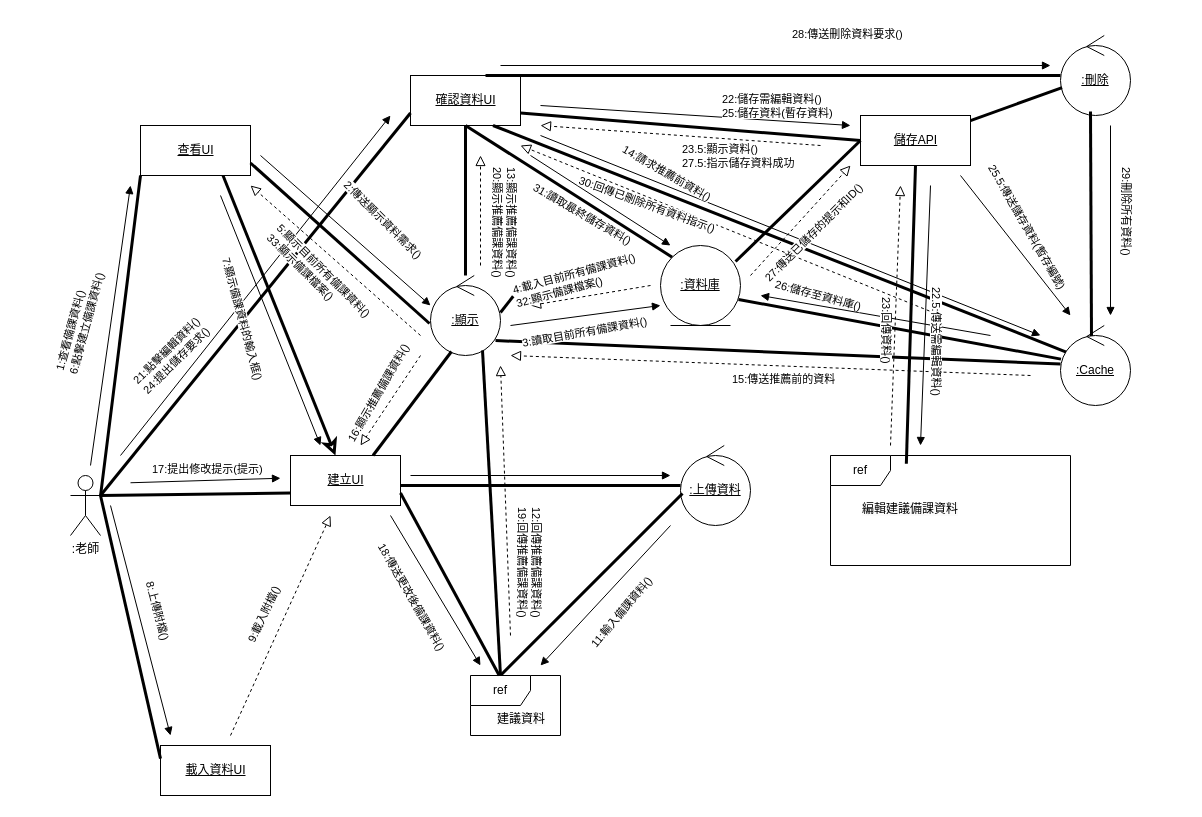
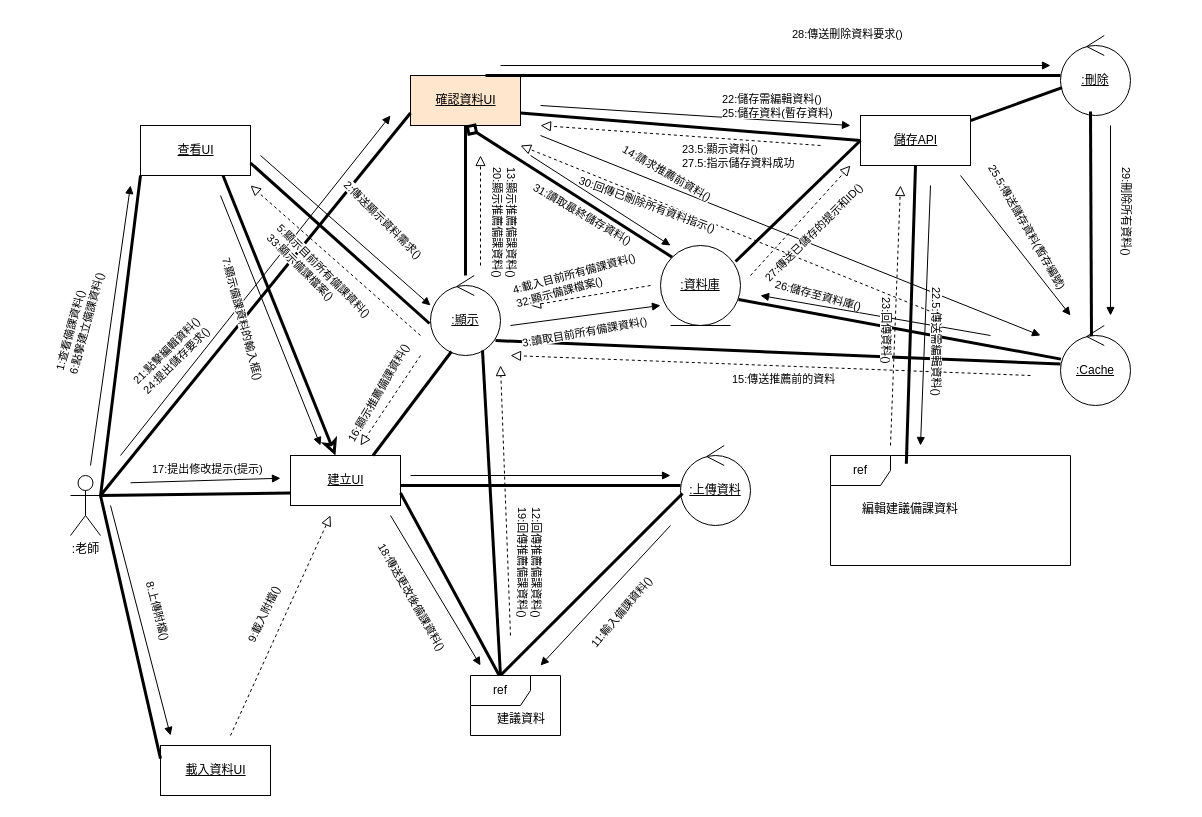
node "確認資料UI": fillcolor #ffffff -> #ffe6cc
edge "確認資料UI" -- ":資料庫": arrowhead none -> diamond
edge "確認資料UI" -- ":Cache": removed
edge "4:載入目前所有備課資料() 32:顯示備課檔案()" -- ":顯示": removed
